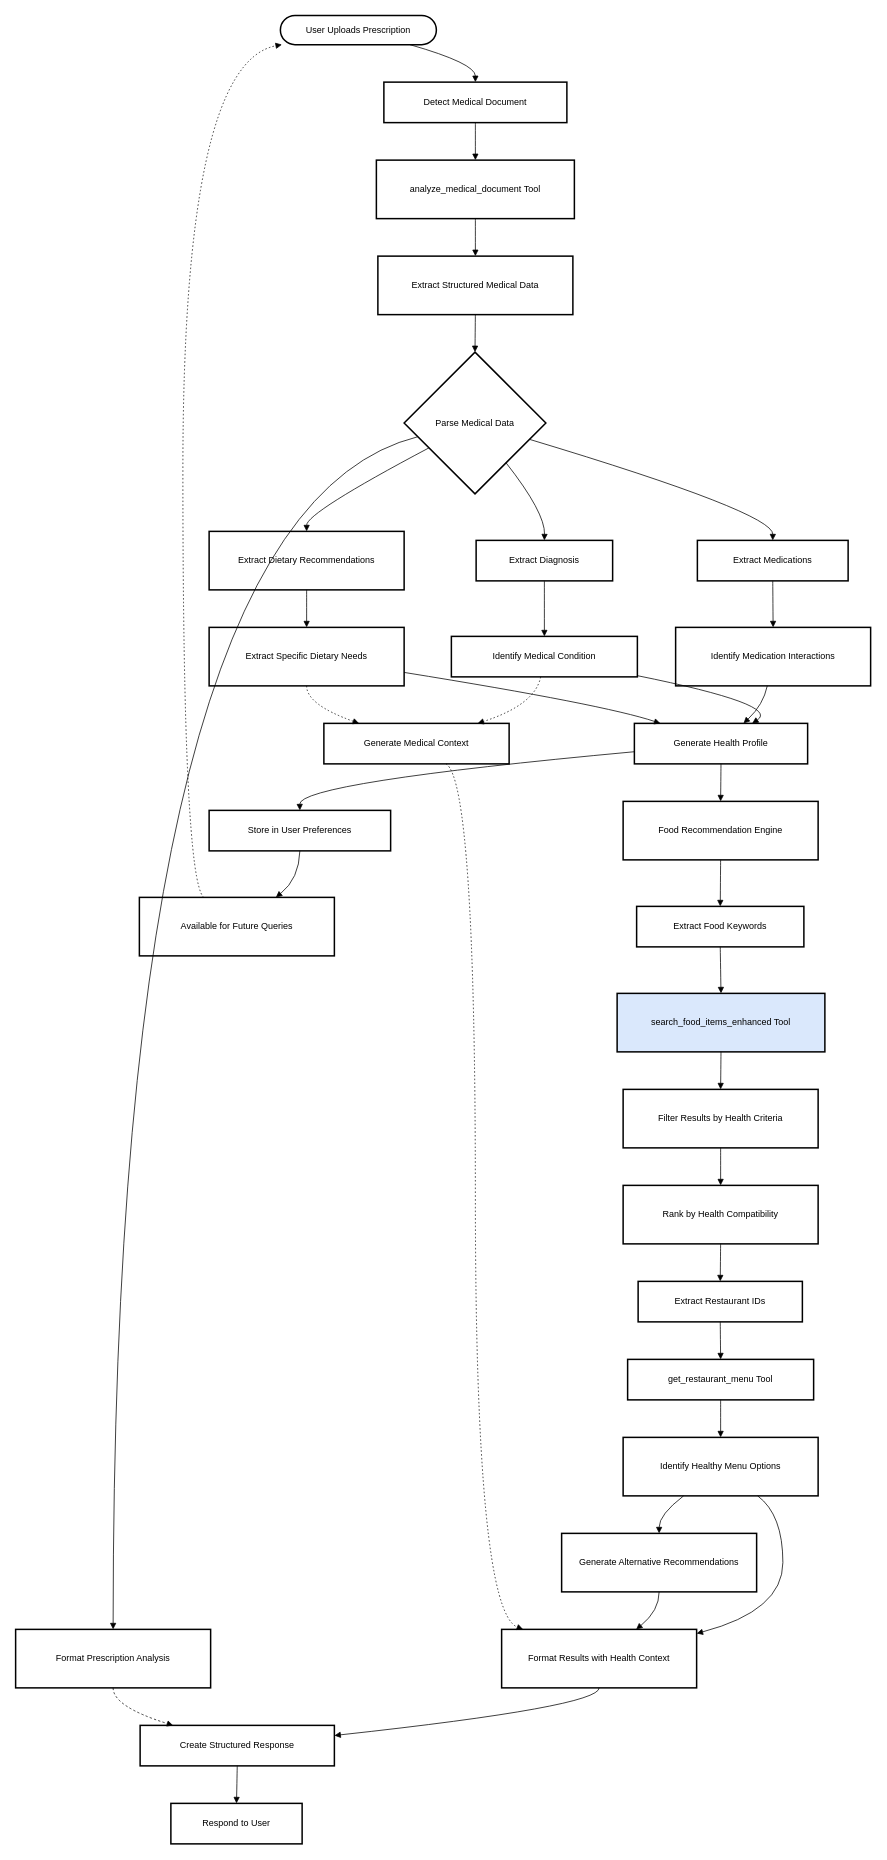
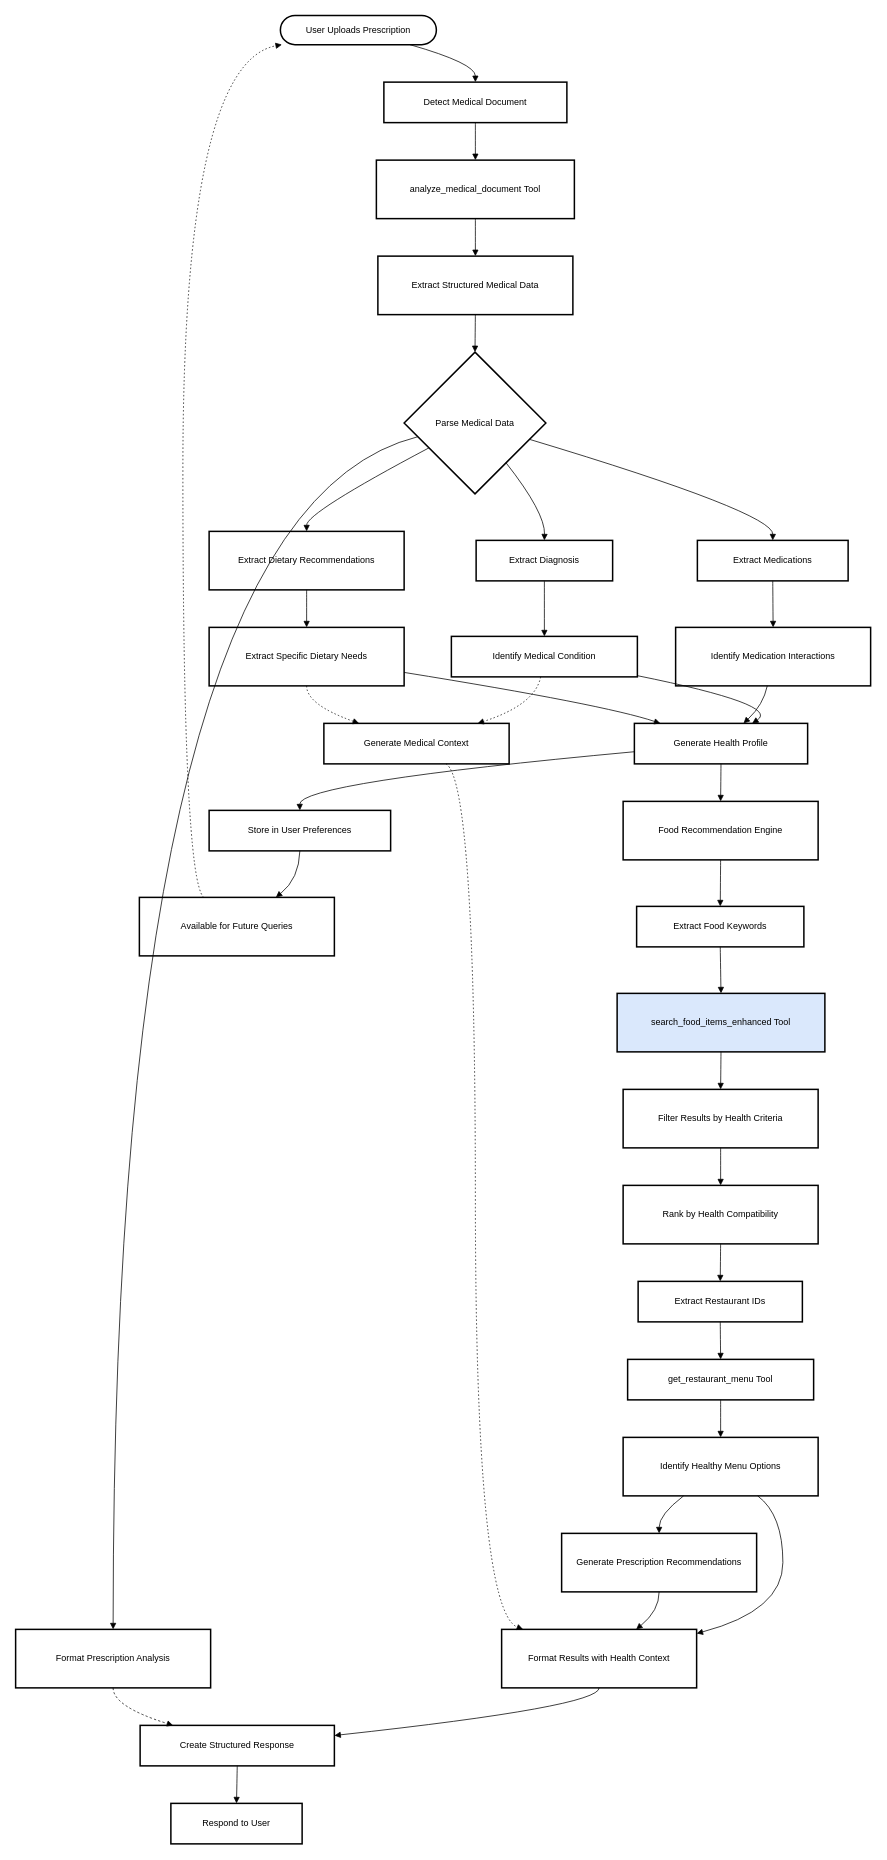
node "Generate Alternative Recommendations": label "Generate Alternative Recommendations" -> "Generate Prescription Recommendations"
